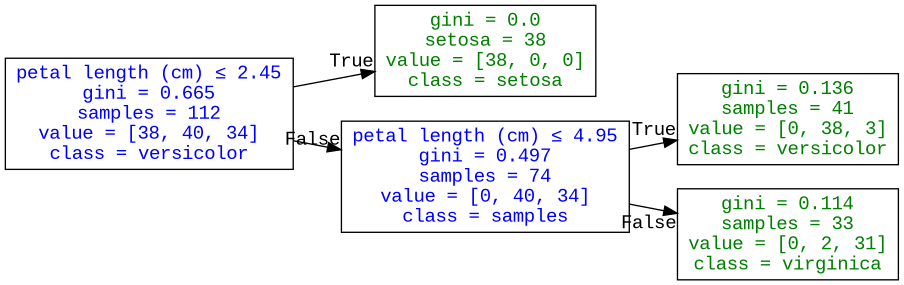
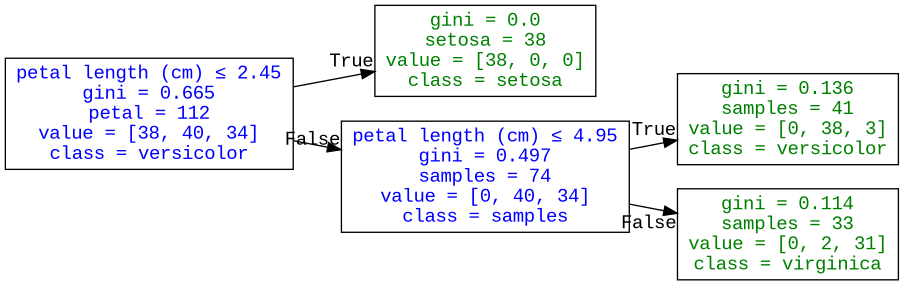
node "petal length (cm) ≤ 2.45": text "samples = 112" -> "petal = 112"
